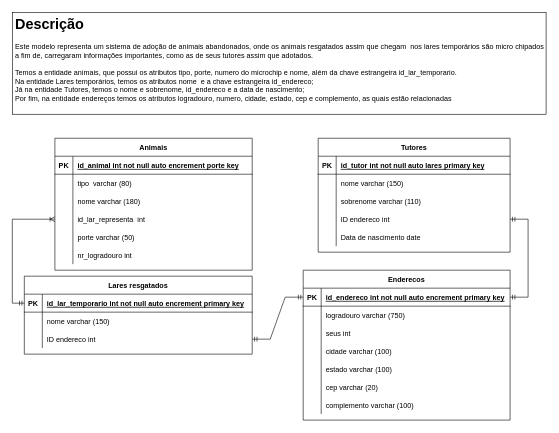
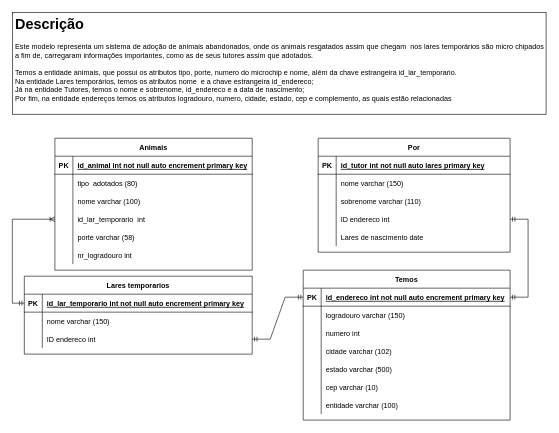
node "Tutores": label "Tutores" -> "Por"
node "id_animal int not null auto encrement porte key": label "id_animal int not null auto encrement porte key" -> "id_animal int not null auto encrement primary key"
node "tipo varchar (80)": label "tipo varchar (80)" -> "tipo adotados (80)"
node "nome varchar (180)": label "nome varchar (180)" -> "nome varchar (100)"
node "id_lar_representa int": label "id_lar_representa int" -> "id_lar_temporario int"
node "porte varchar (50)": label "porte varchar (50)" -> "porte varchar (58)"
node "Data de nascimento date": label "Data de nascimento date" -> "Lares de nascimento date"
node "Enderecos": label "Enderecos" -> "Temos"
node "Lares resgatados": label "Lares resgatados" -> "Lares temporarios"
node "logradouro varchar (750)": label "logradouro varchar (750)" -> "logradouro varchar (150)"
node "seus int": label "seus int" -> "numero int"
node "cidade varchar (100)": label "cidade varchar (100)" -> "cidade varchar (102)"
node "estado varchar (100)": label "estado varchar (100)" -> "estado varchar (500)"
node "cep varchar (20)": label "cep varchar (20)" -> "cep varchar (10)"
node "complemento varchar (100)": label "complemento varchar (100)" -> "entidade varchar (100)"
